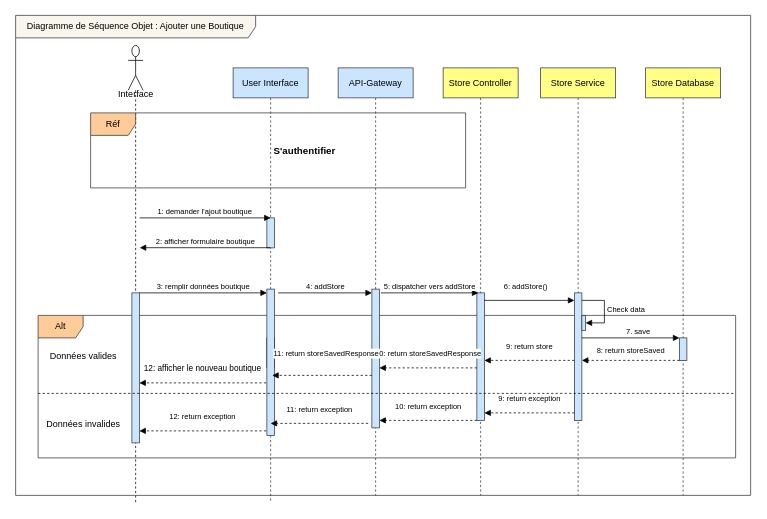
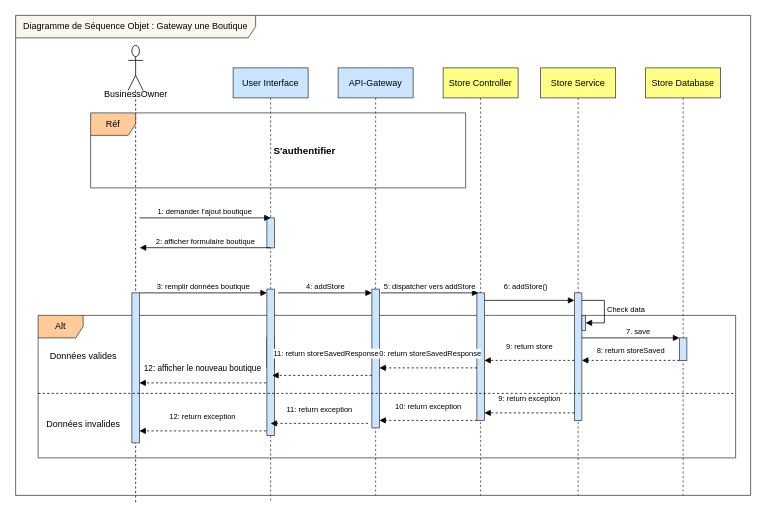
node "Diagramme de Séquence Objet : Ajouter une Boutique": label "Diagramme de Séquence Objet : Ajouter une Boutique" -> "Diagramme de Séquence Objet : Gateway une Boutique"
node "Interface": label "Interface" -> "BusinessOwner"
